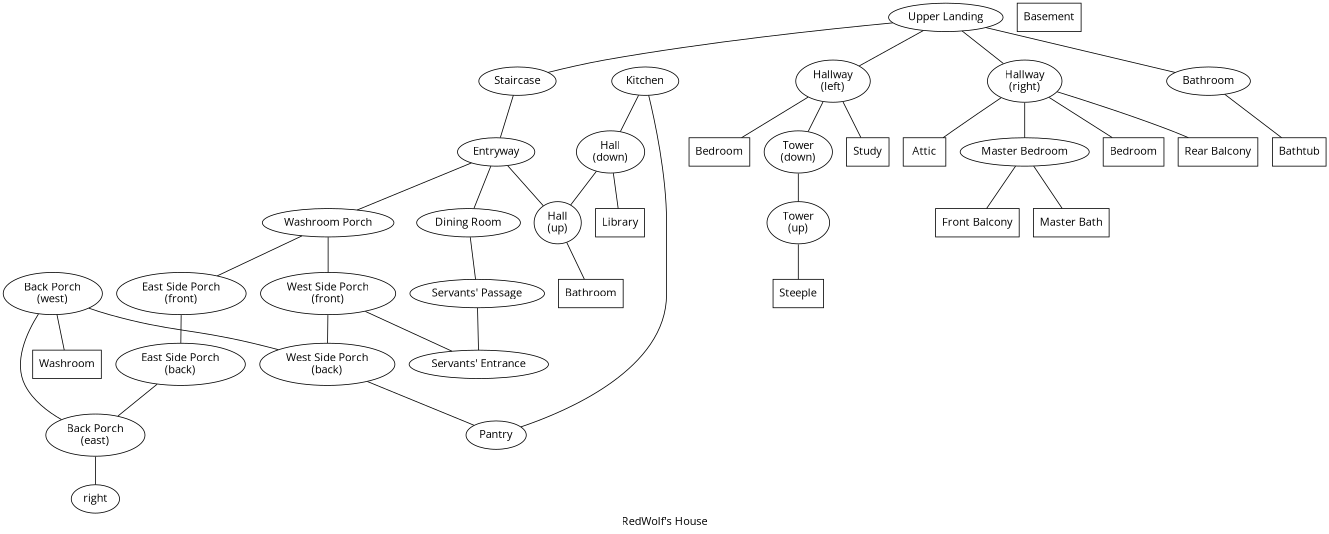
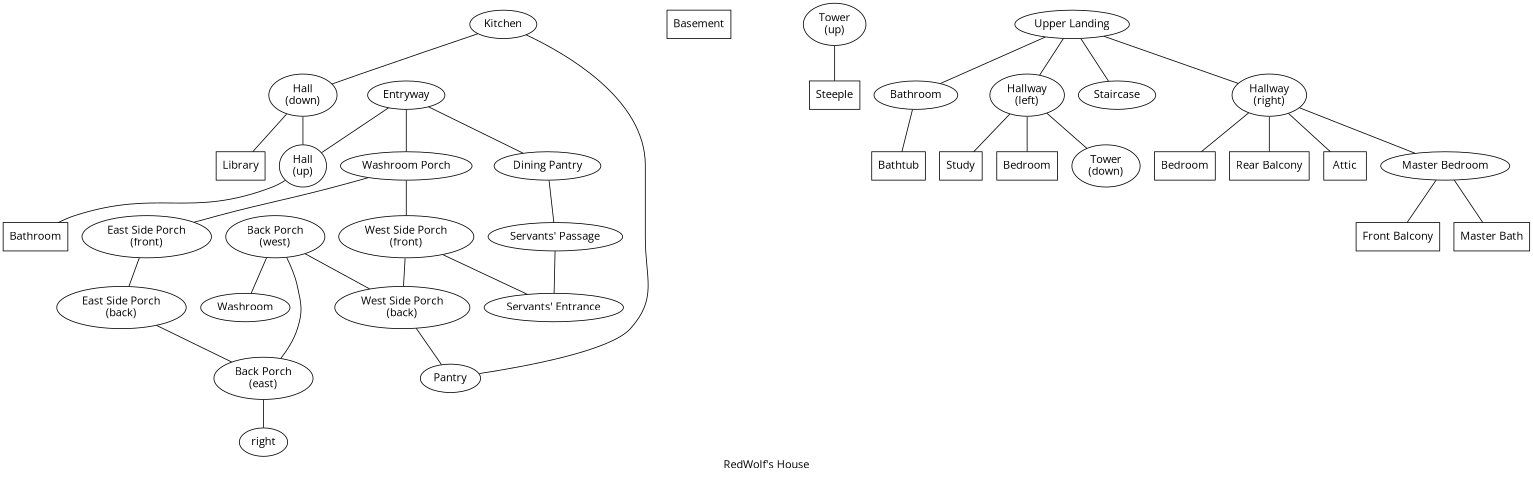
edge "Staircase" -- "Entryway": removed
edge "Tower (down)" -- "Tower (up)": removed
node "Dining Room": label "Dining Room" -> "Dining Pantry"
node "Washroom": shape box -> ellipse
